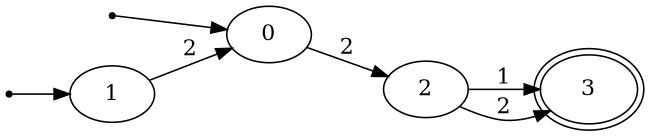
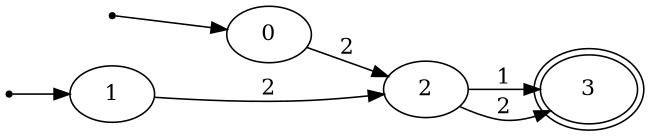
edge "1" -> "0": now "1" -> "2"
